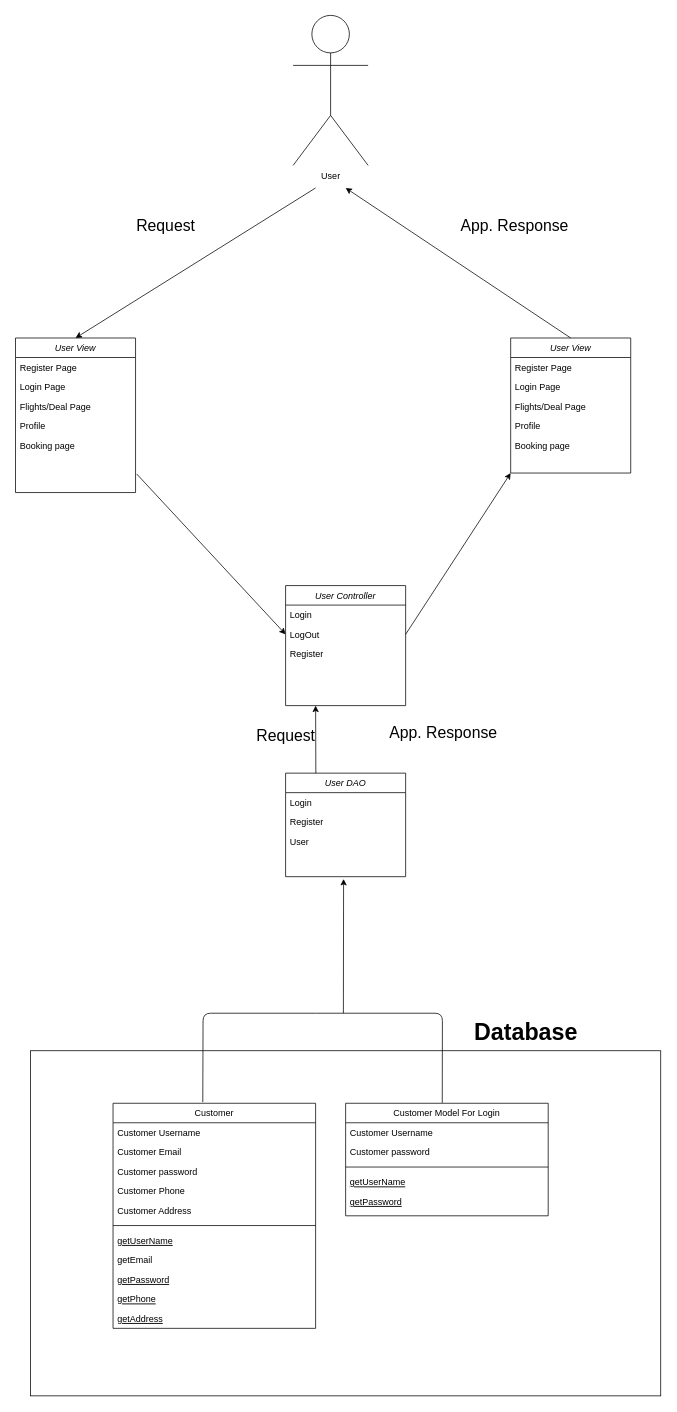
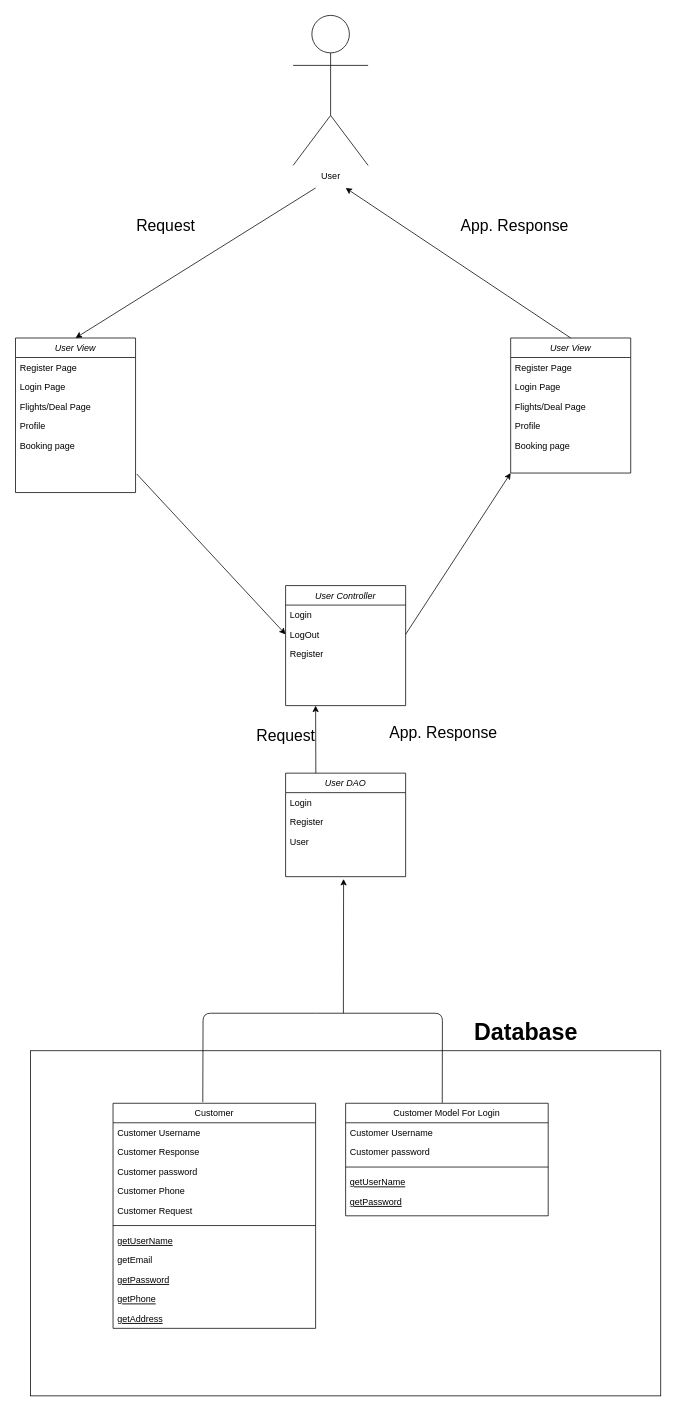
node "Customer Email": label "Customer Email" -> "Customer Response"
node "Customer Address": label "Customer Address" -> "Customer Request"
